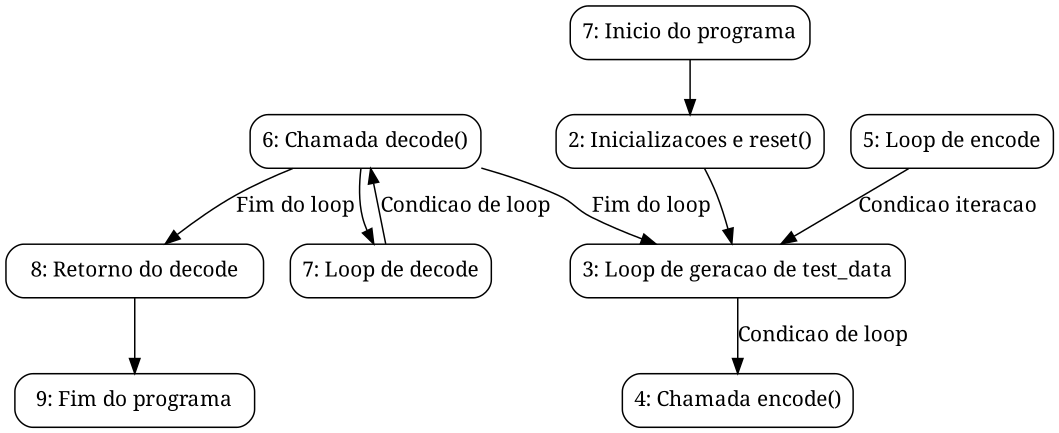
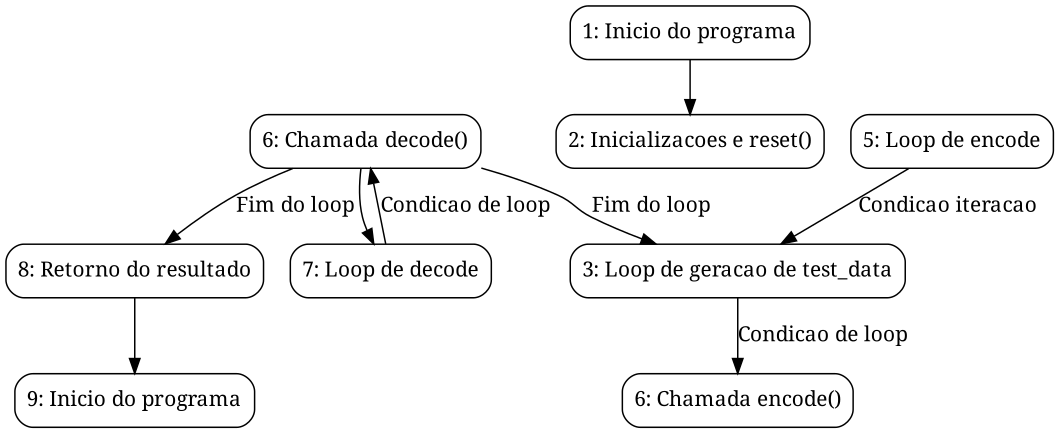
node "7: Inicio do programa": label "7: Inicio do programa" -> "1: Inicio do programa"
edge "2: Inicializacoes e reset()" -> "3: Loop de geracao de test_data": removed
node "8: Retorno do decode": label "8: Retorno do decode" -> "8: Retorno do resultado"
node "9: Fim do programa": label "9: Fim do programa" -> "9: Inicio do programa"
node "4: Chamada encode()": label "4: Chamada encode()" -> "6: Chamada encode()"
